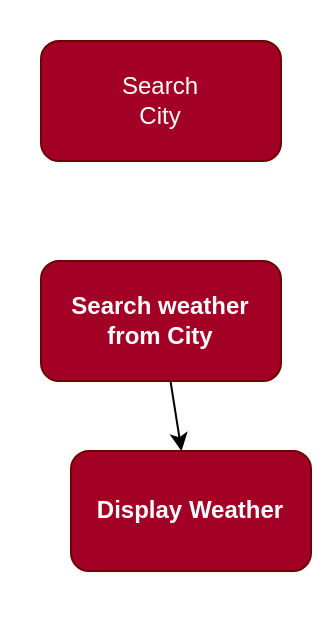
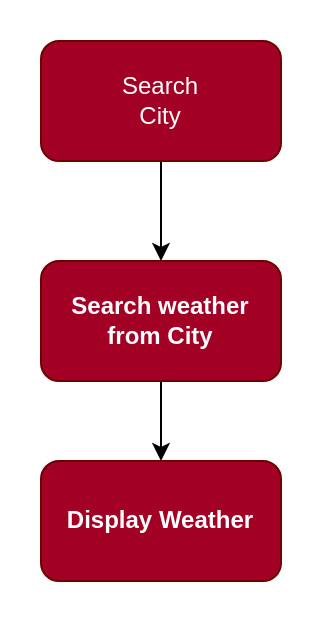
edge "Search City" -> "Search weather from City": added
node "Display Weather": moved (191, 511) -> (161, 521)
